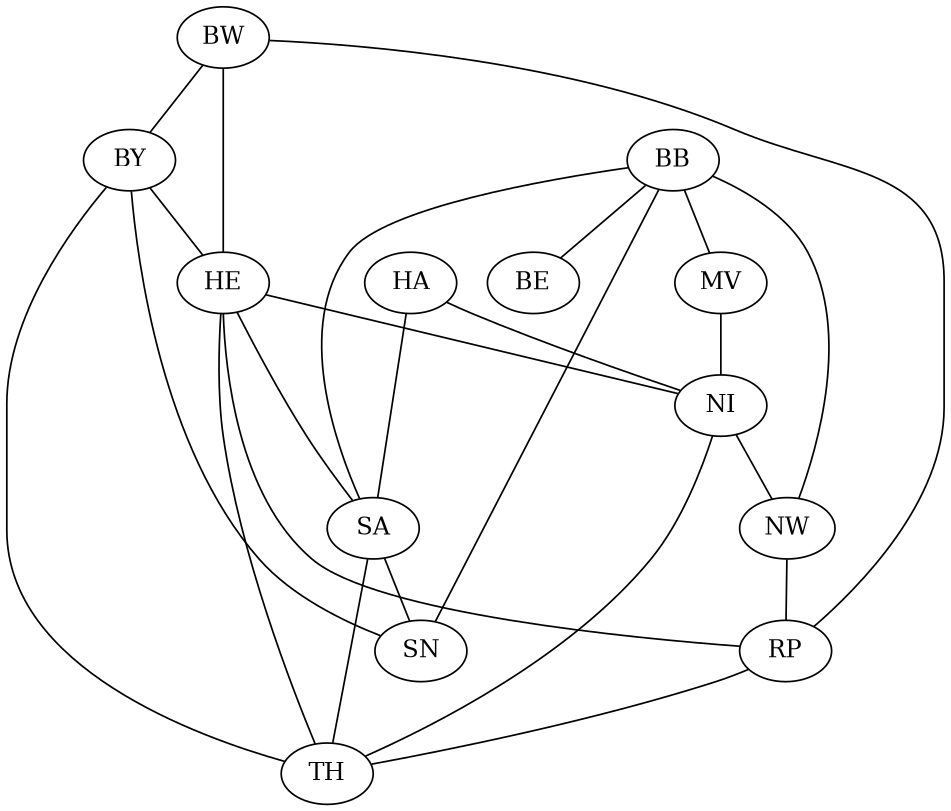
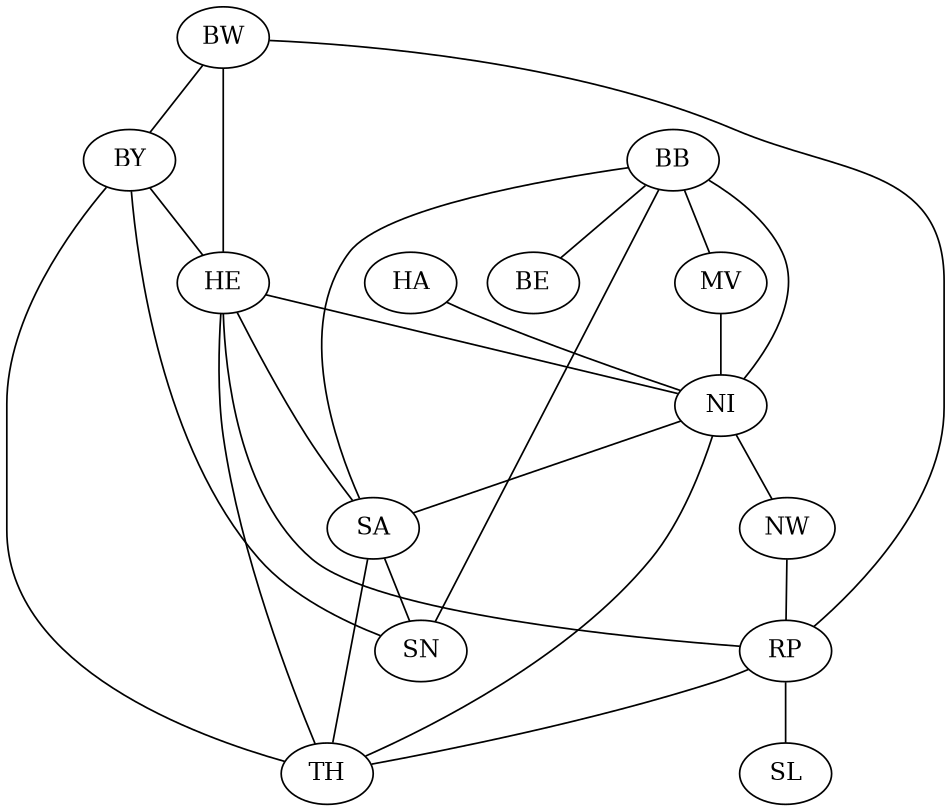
edge "BB" -- "NW": now "BB" -- "NI"
edge "HA" -- "SA": now "NI" -- "SA"
node "SL": added
